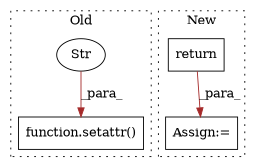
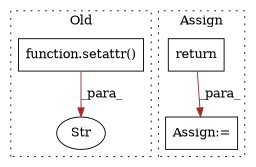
cluster "New": label "New" -> "Assign"
edge "Str" -> "function.setattr()": reversed
